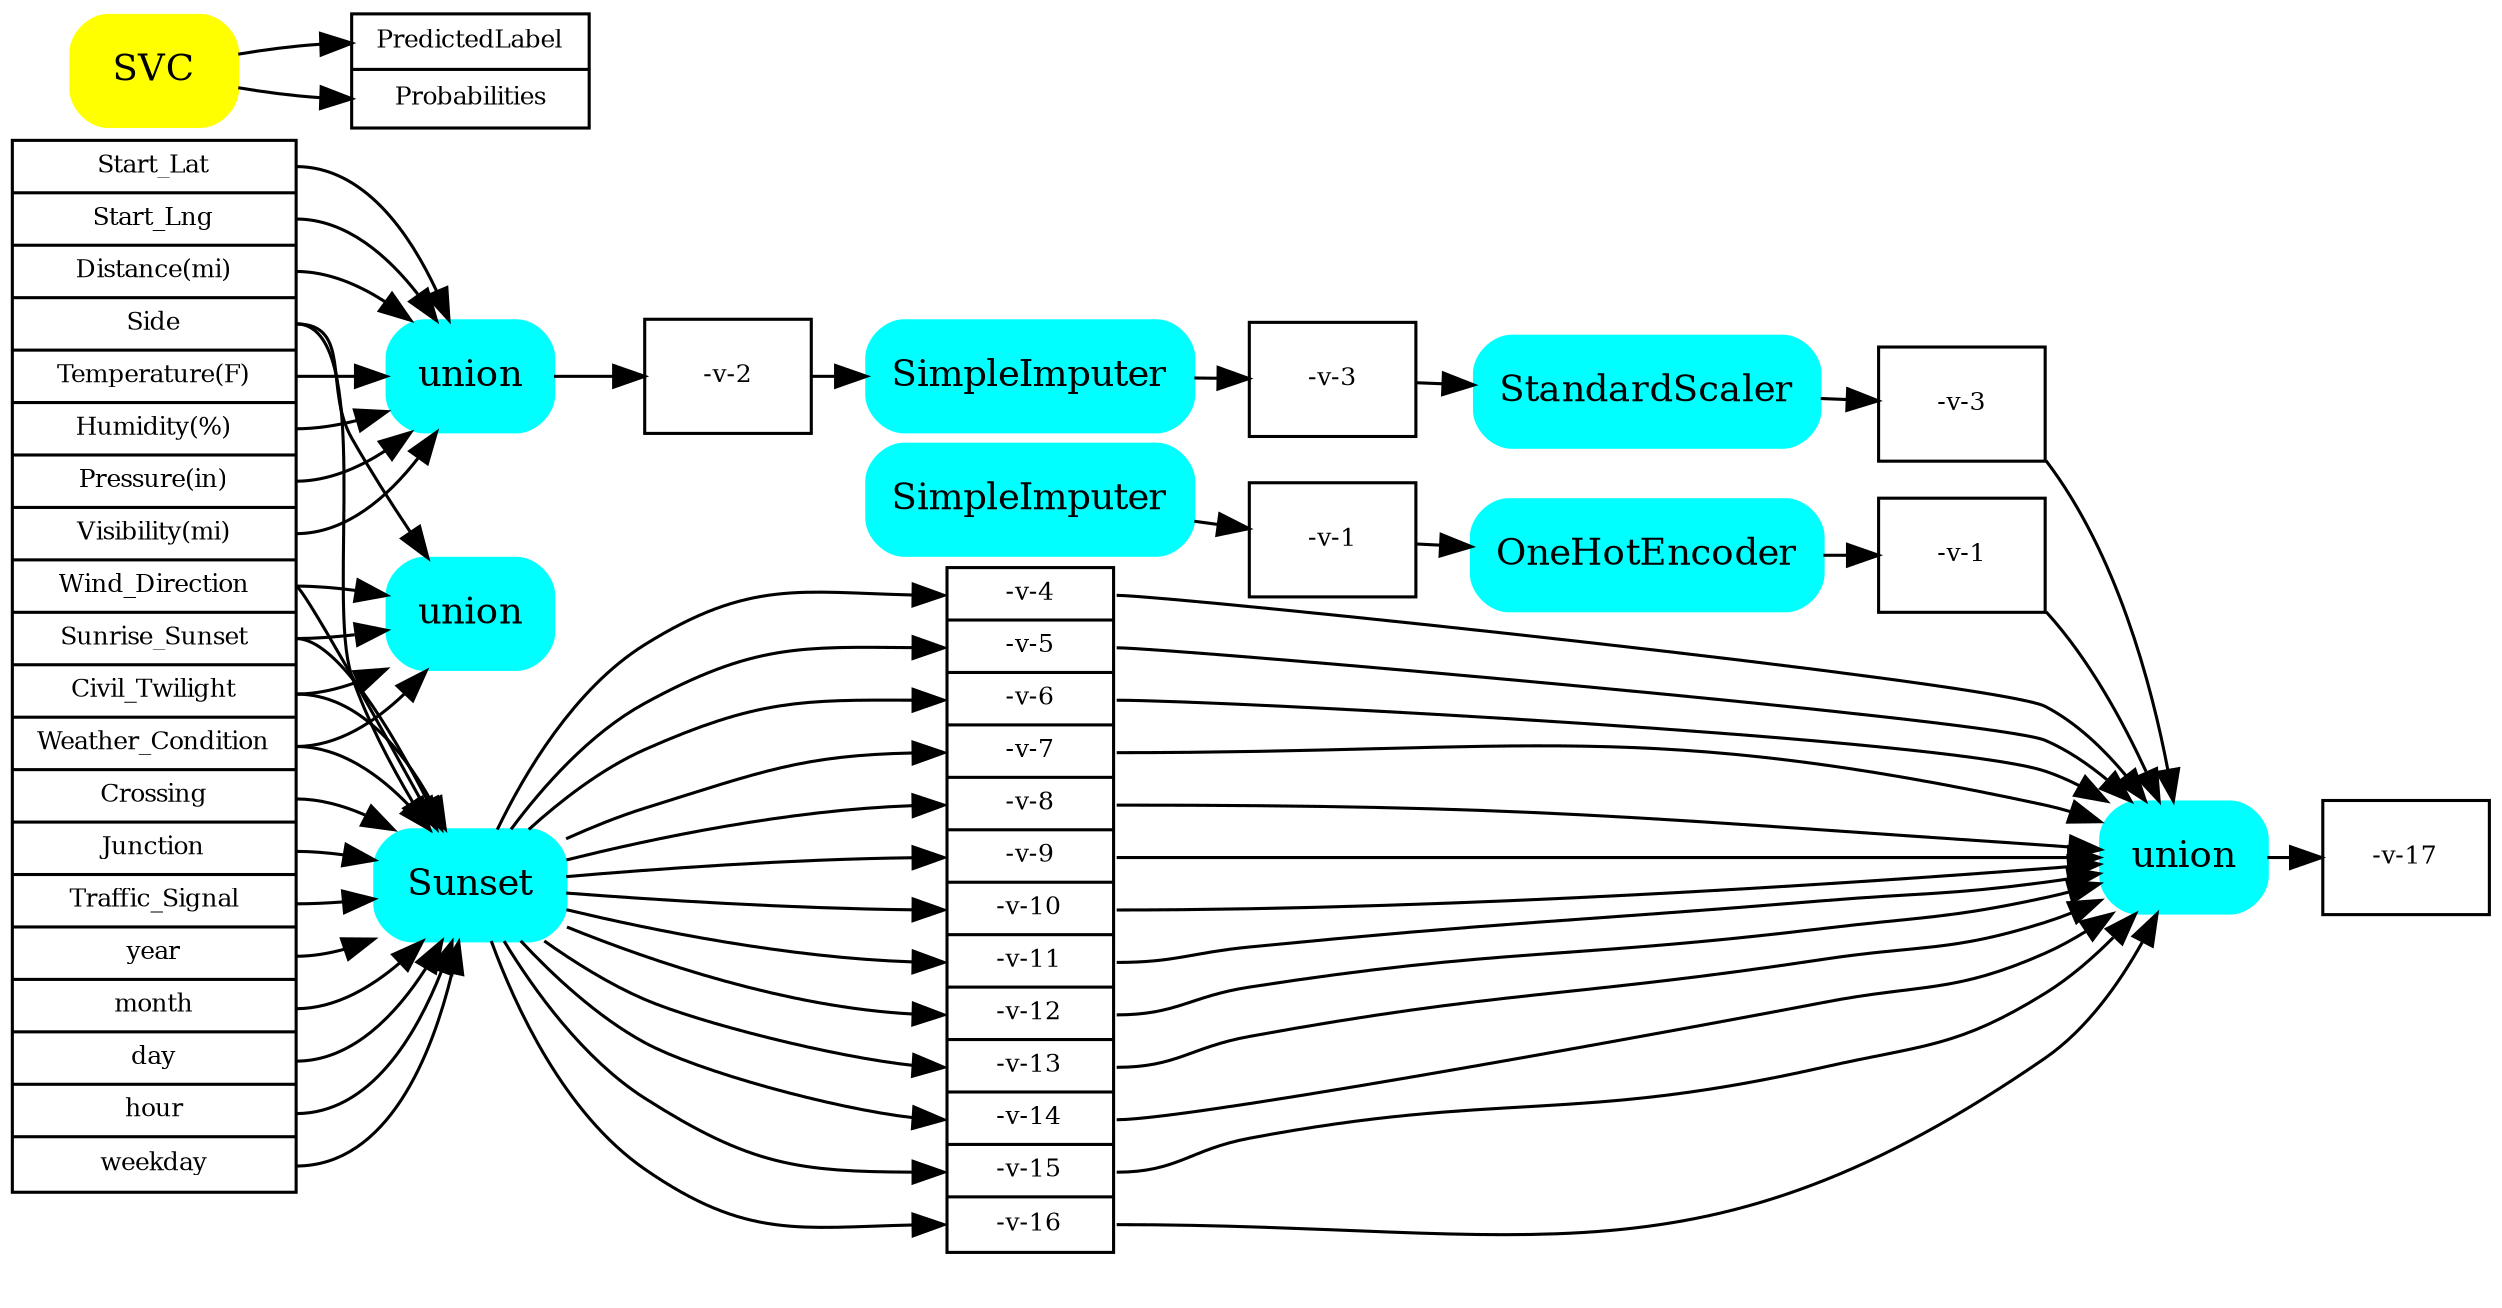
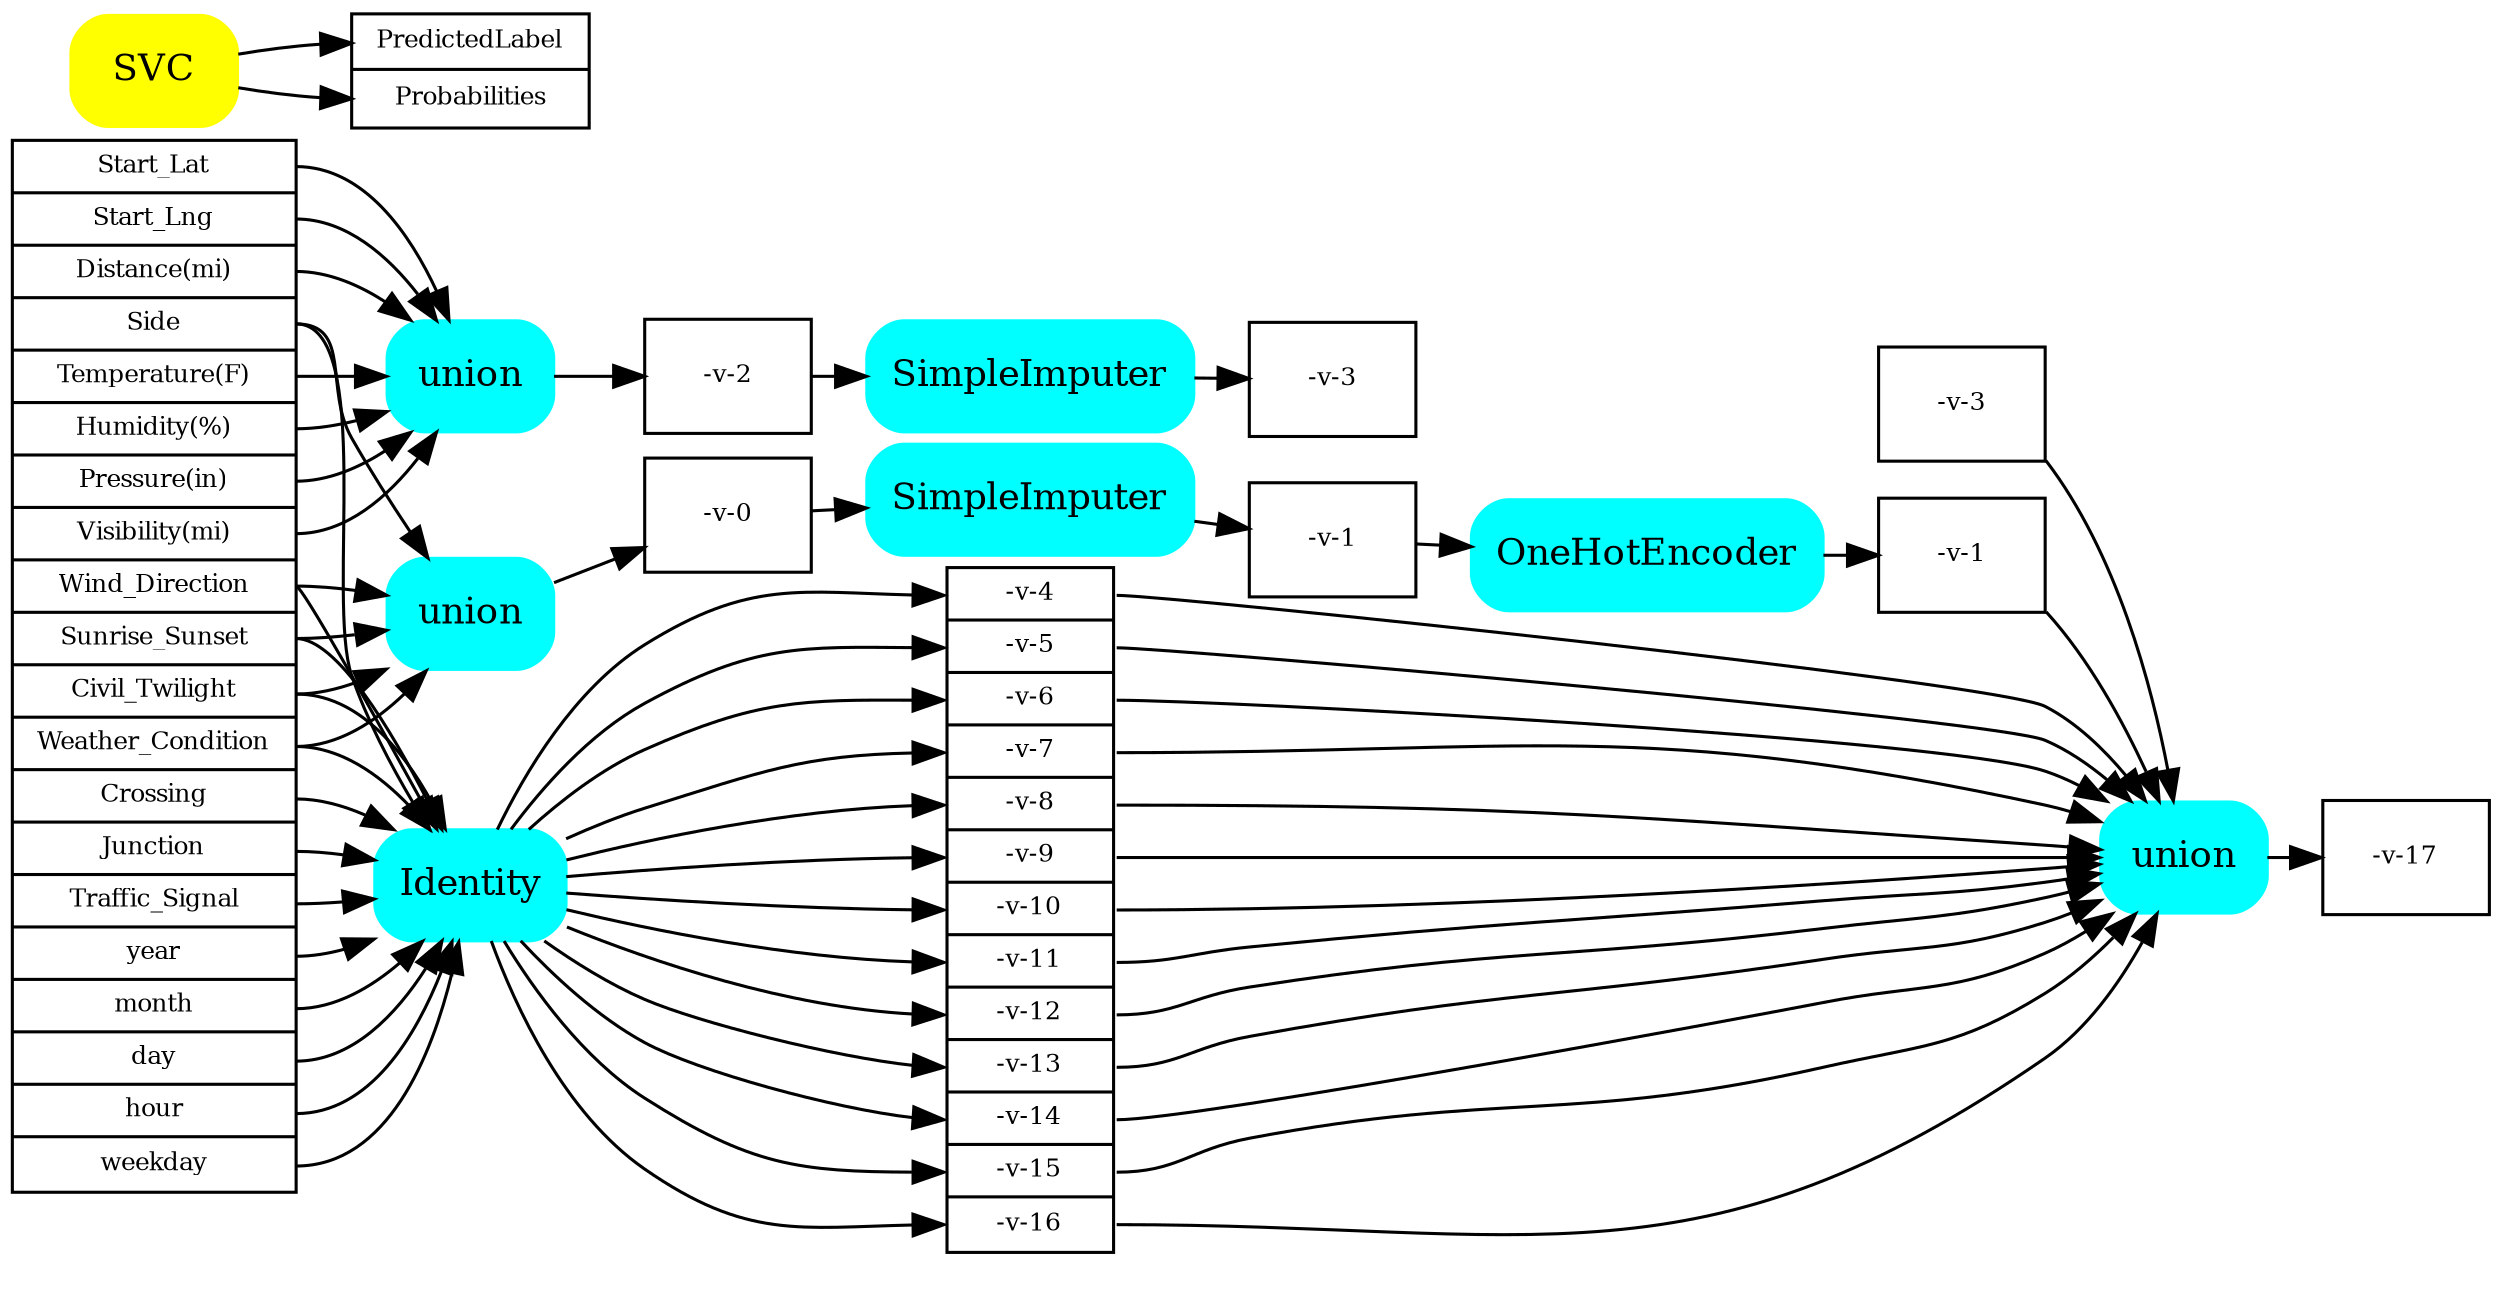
node "StandardScaler": removed
node "-v-0": added
node "Sunset": label "Sunset" -> "Identity"
